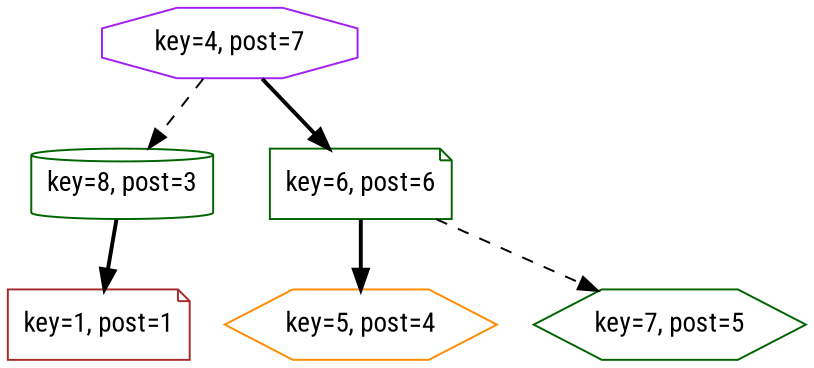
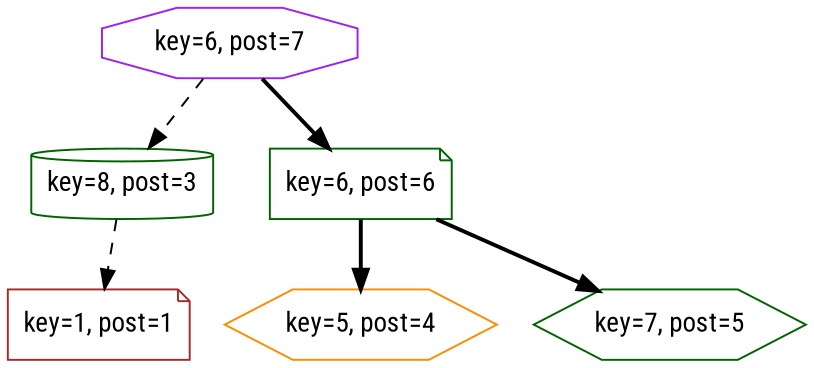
node "key=4, post=7": label "key=4, post=7" -> "key=6, post=7"
edge "key=8, post=3" -> "key=1, post=1": style bold -> dashed
edge "key=6, post=6" -> "key=7, post=5": style dashed -> bold
